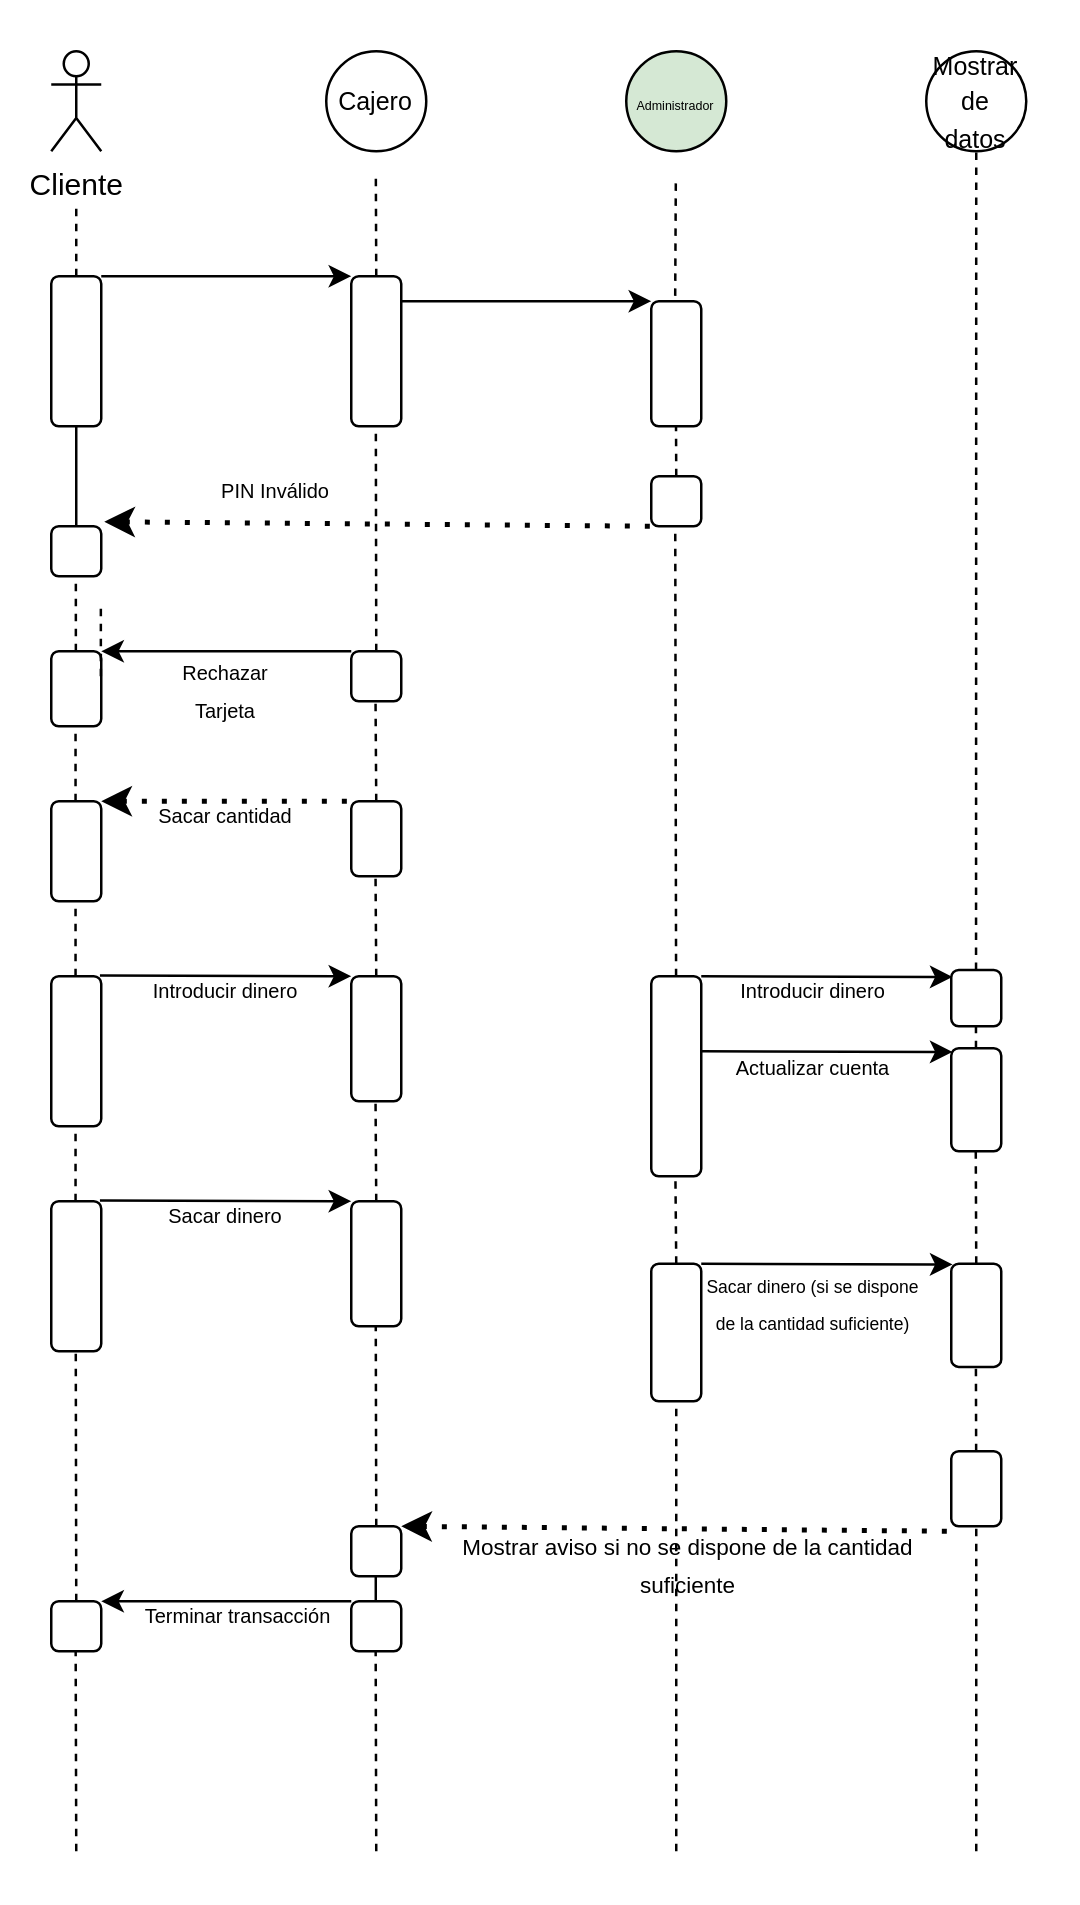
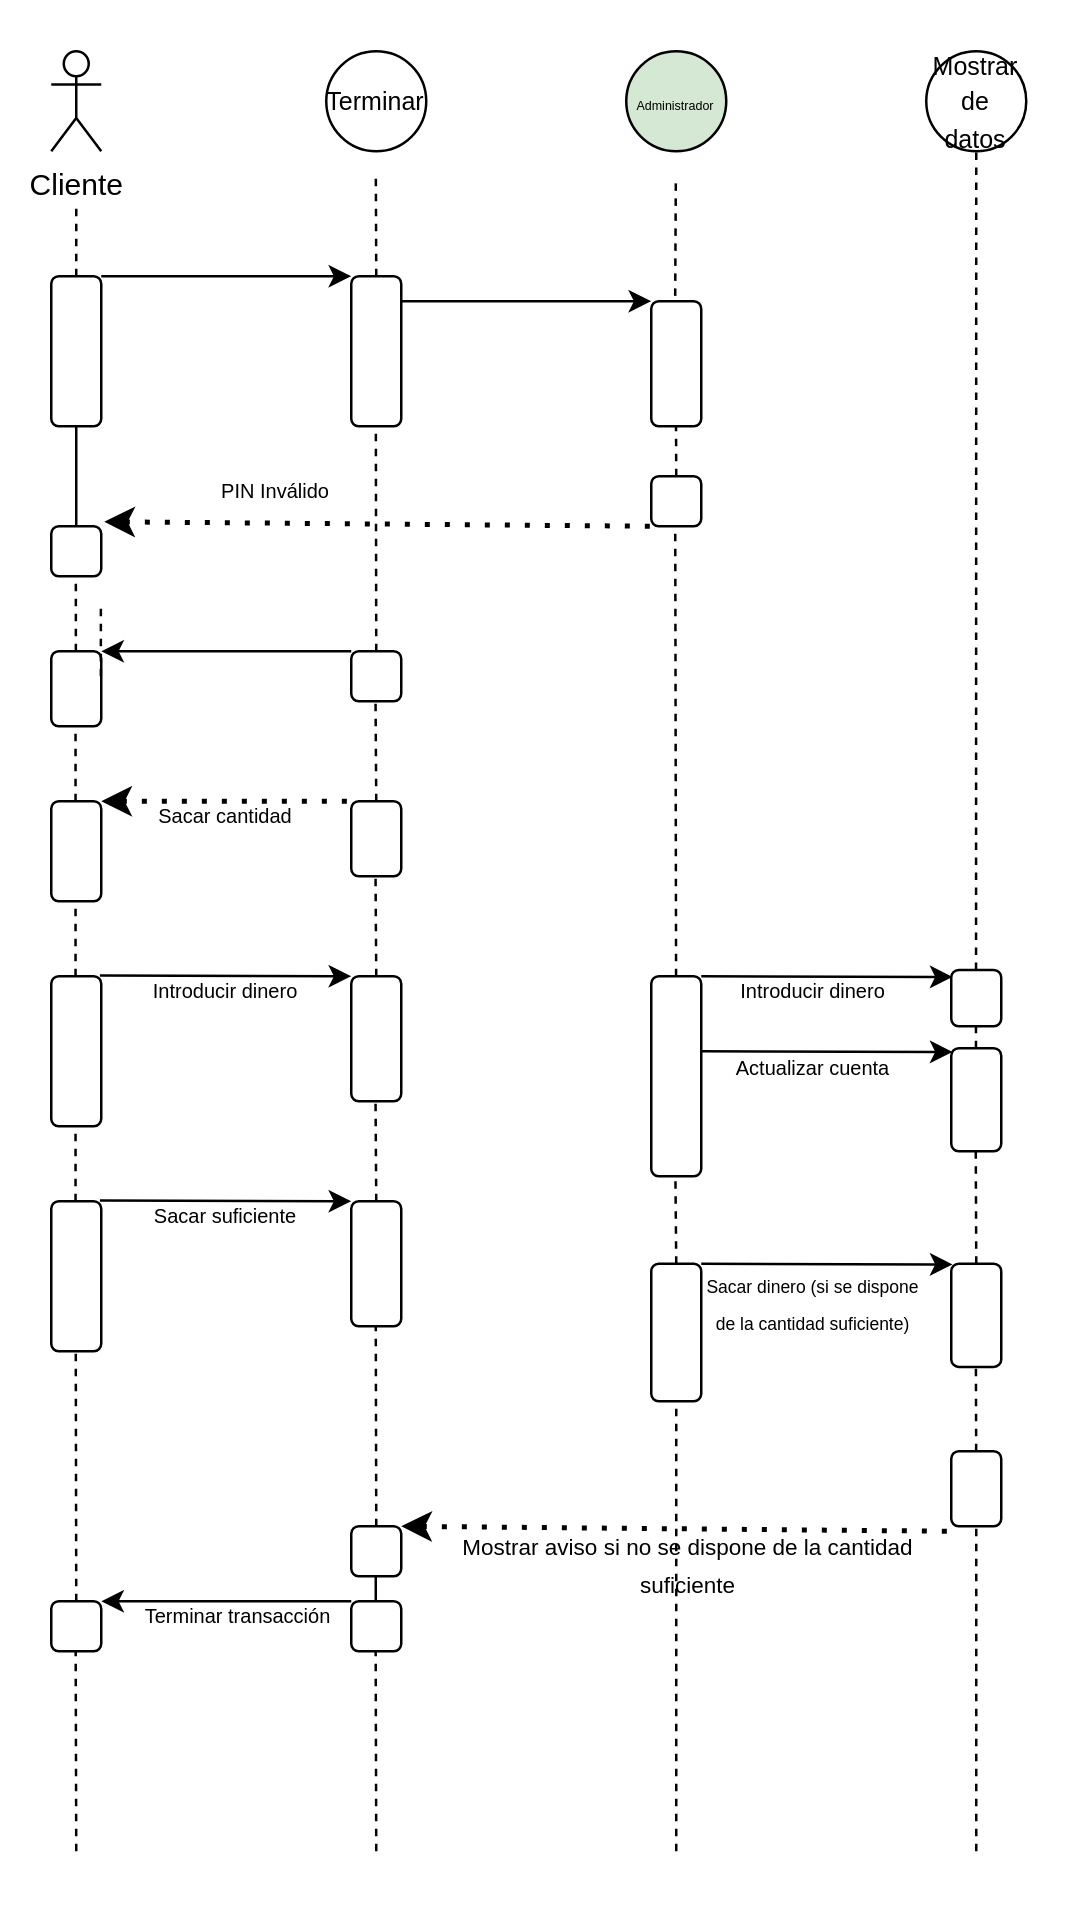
node "Cajero": label "Cajero" -> "Terminar"
node "Rechazar Tarjeta": removed
node "Sacar dinero": label "Sacar dinero" -> "Sacar suficiente"
